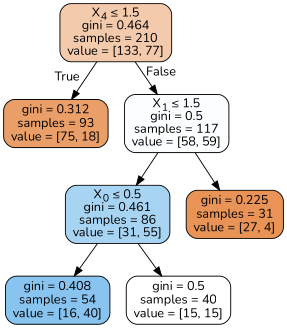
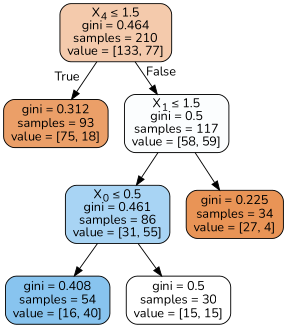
node "gini = 0.225": text "samples = 31" -> "samples = 34"
node "gini = 0.5": text "samples = 40" -> "samples = 30"
